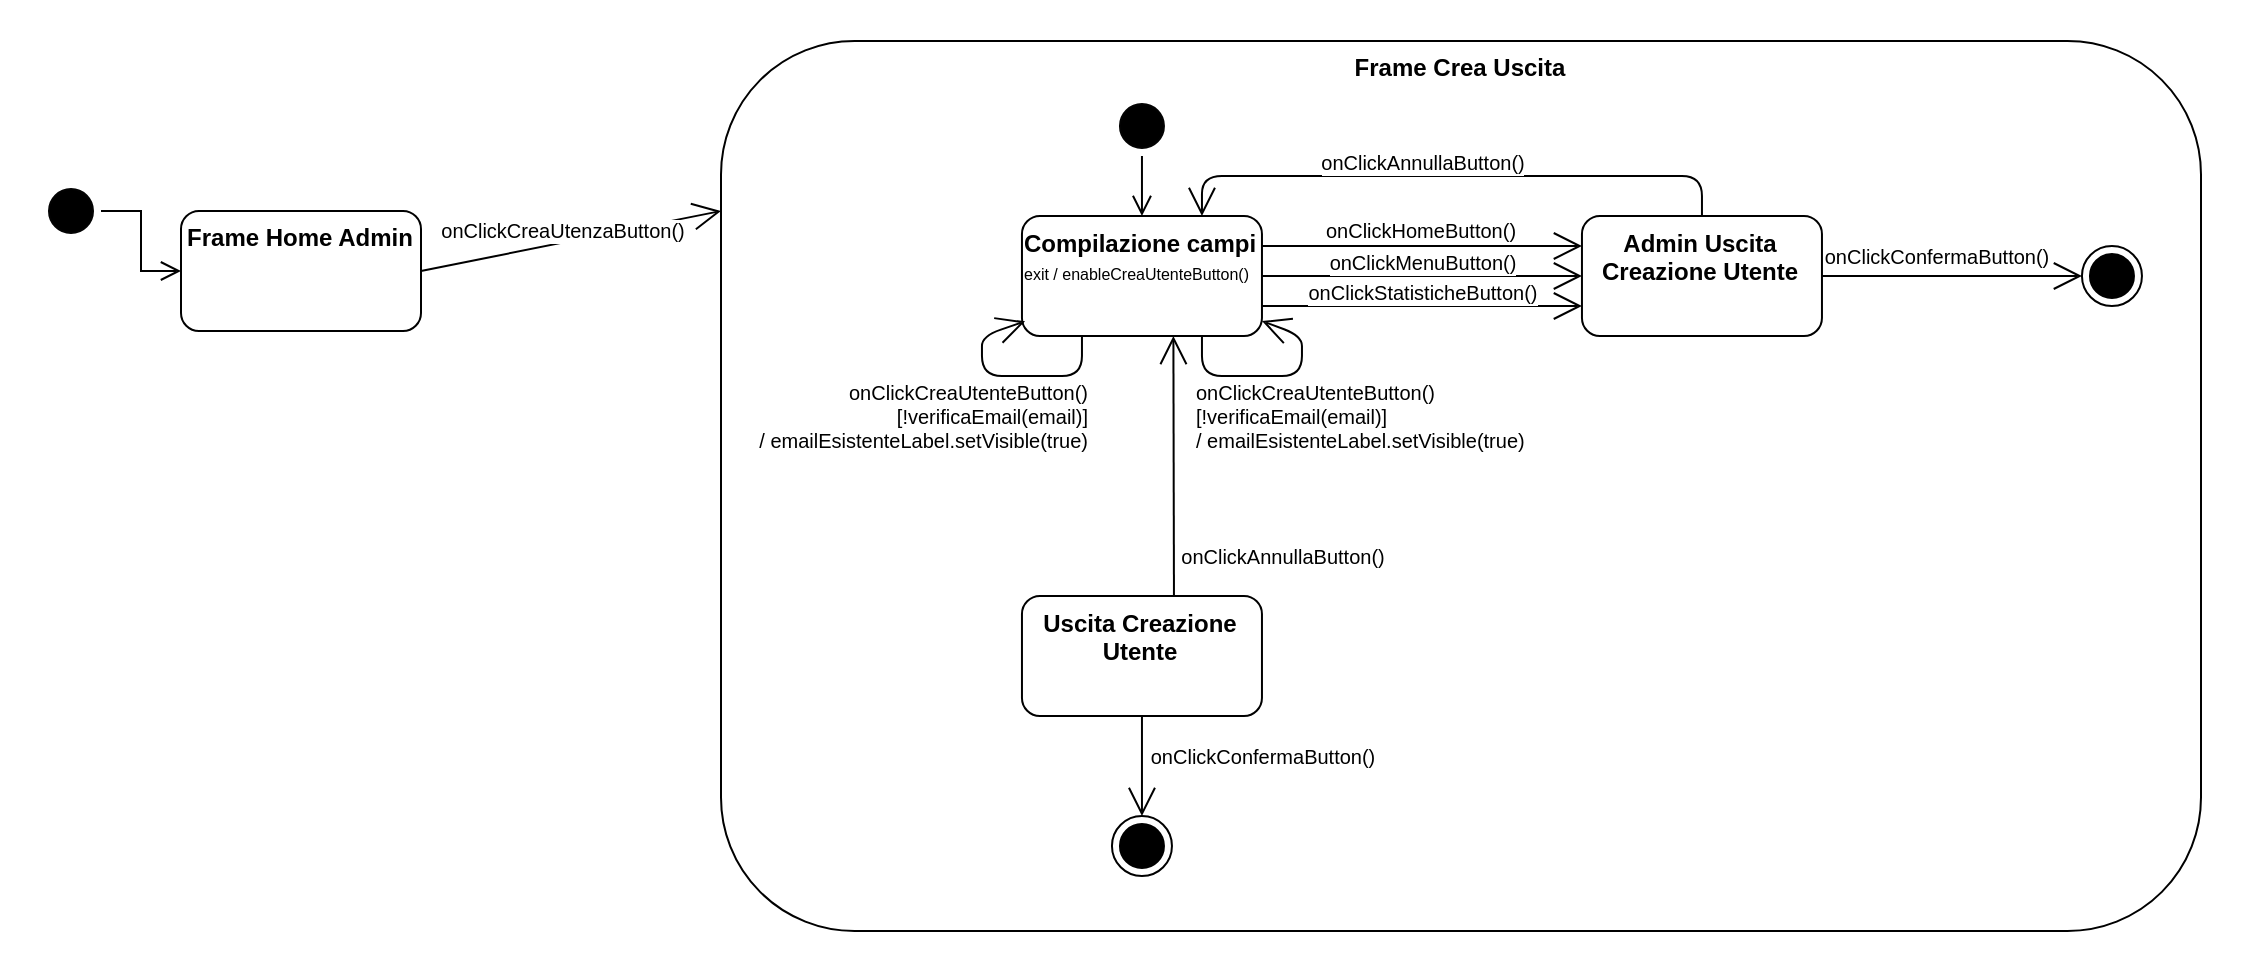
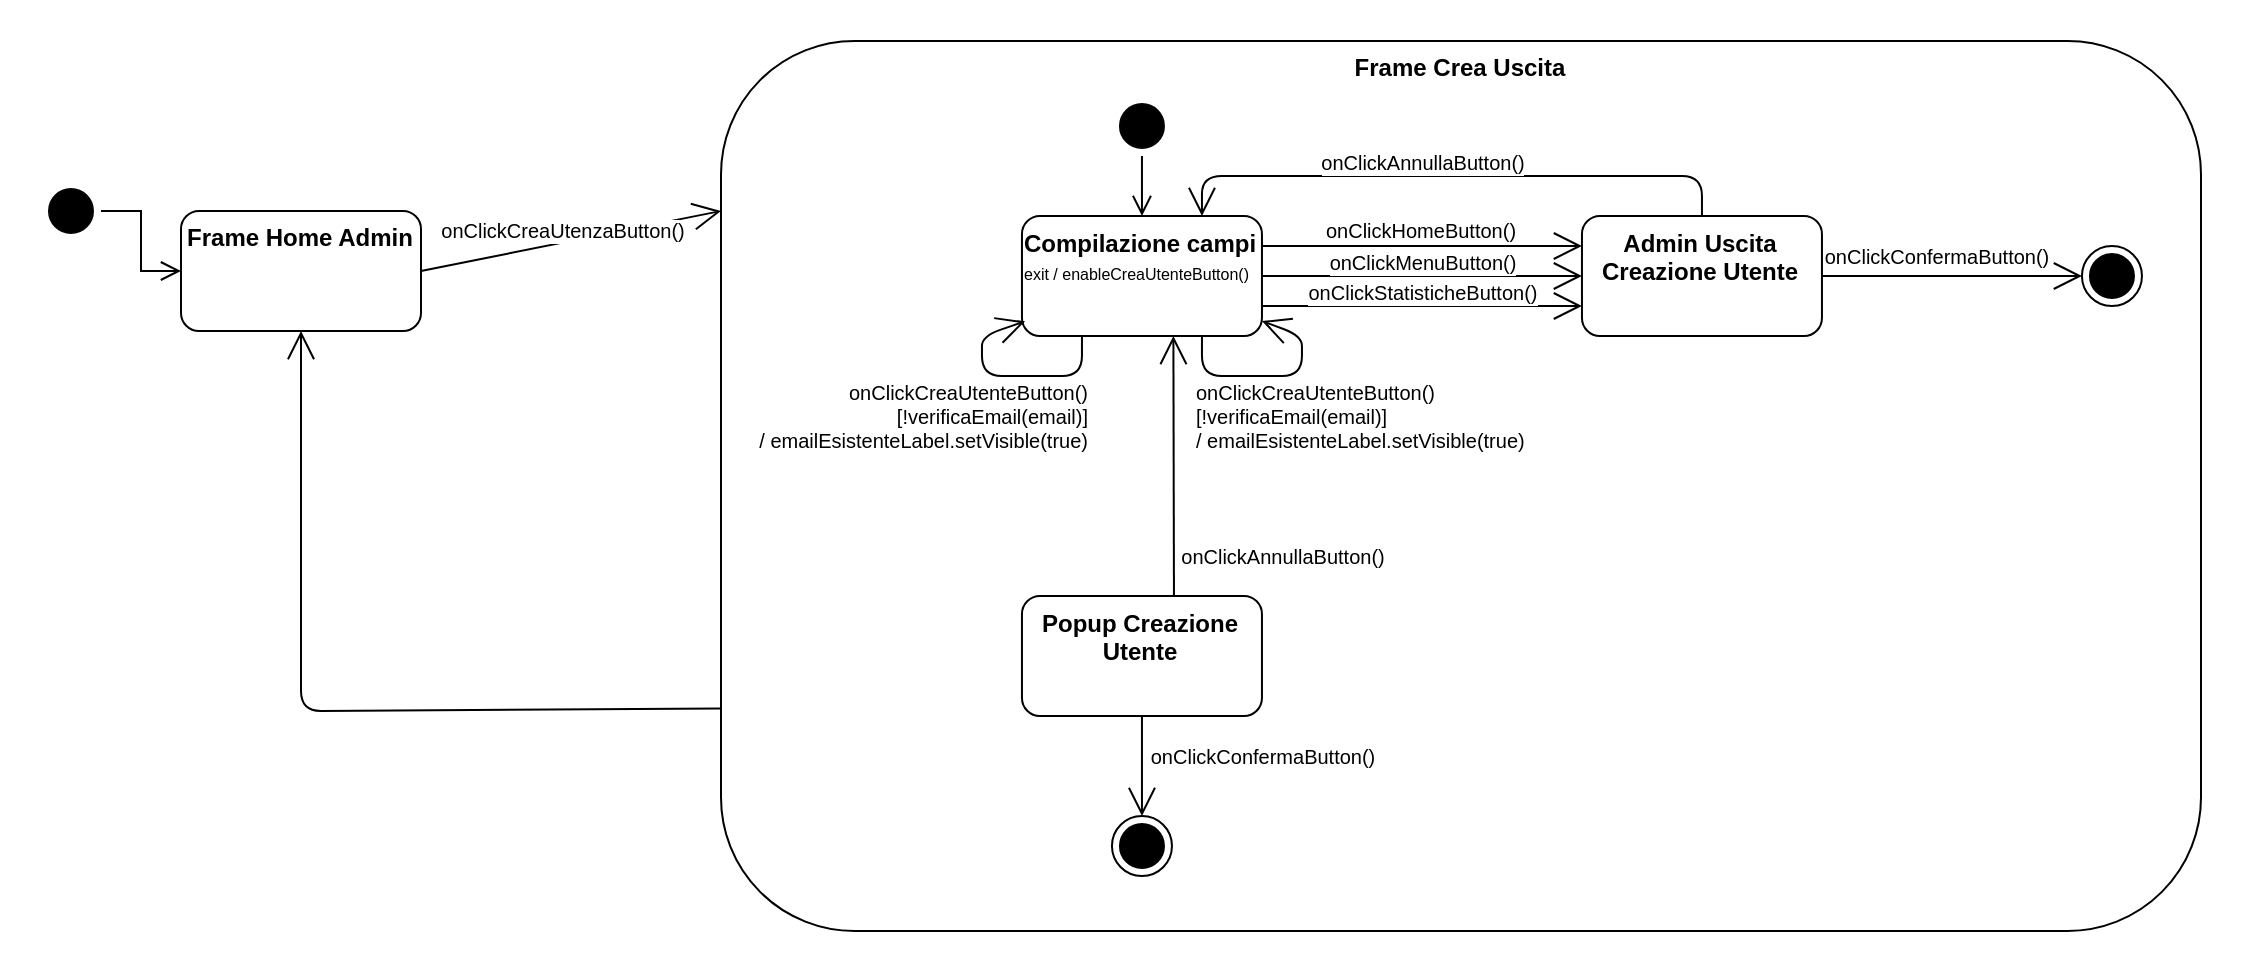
node "Uscita Creazione Utente": label "Uscita Creazione Utente" -> "Popup Creazione Utente"
edge "Frame Crea Uscita" -> "Frame Home Admin": added
